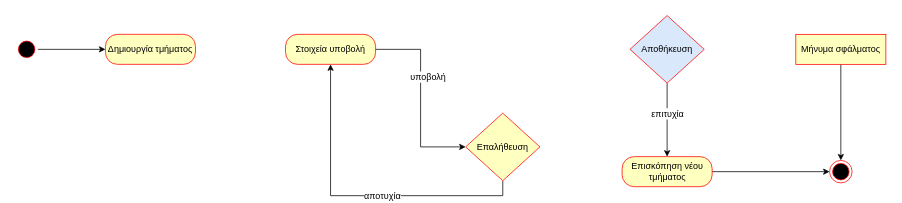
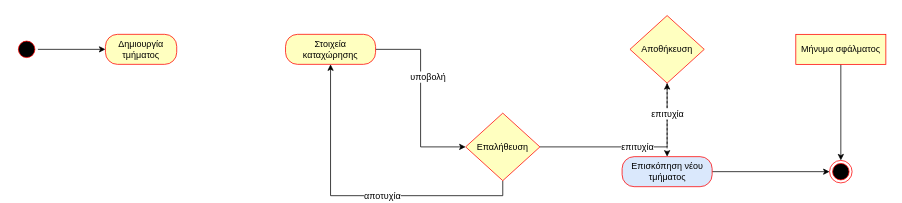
node "Δημιουργία τμήματος": size 90x30 -> 71x30
node "Στοιχεία υποβολή": label "Στοιχεία υποβολή" -> "Στοιχεία καταχώρησης"
node "Αποθήκευση": fillcolor #dae8fc -> #ffffc0
edge "Αποθήκευση" -> "Επισκόπηση νέου τμήματος": style solid -> dashed
edge "Επαλήθευση" -> "Αποθήκευση": added, label "επιτυχία"
node "Επισκόπηση νέου τμήματος": fillcolor #ffffc0 -> #dae8fc
